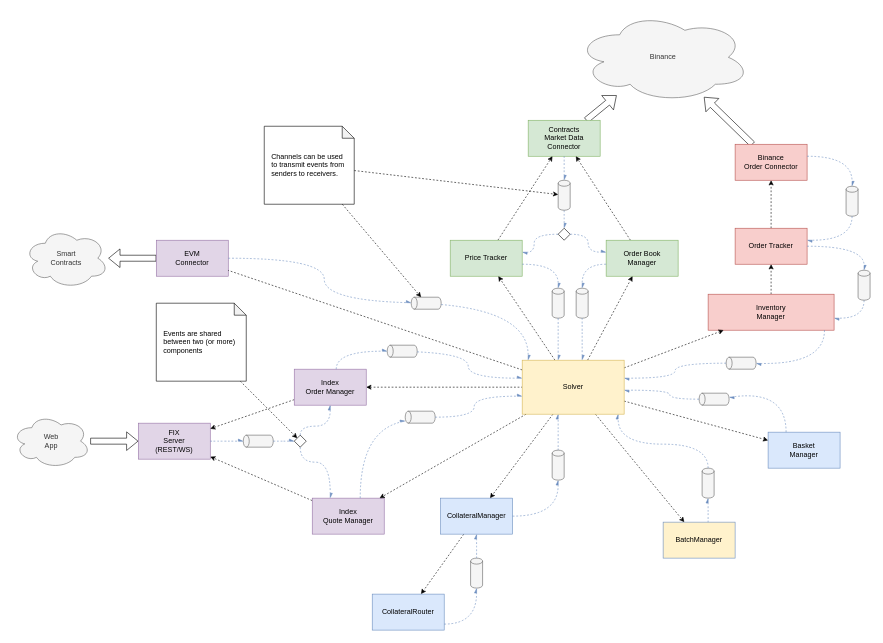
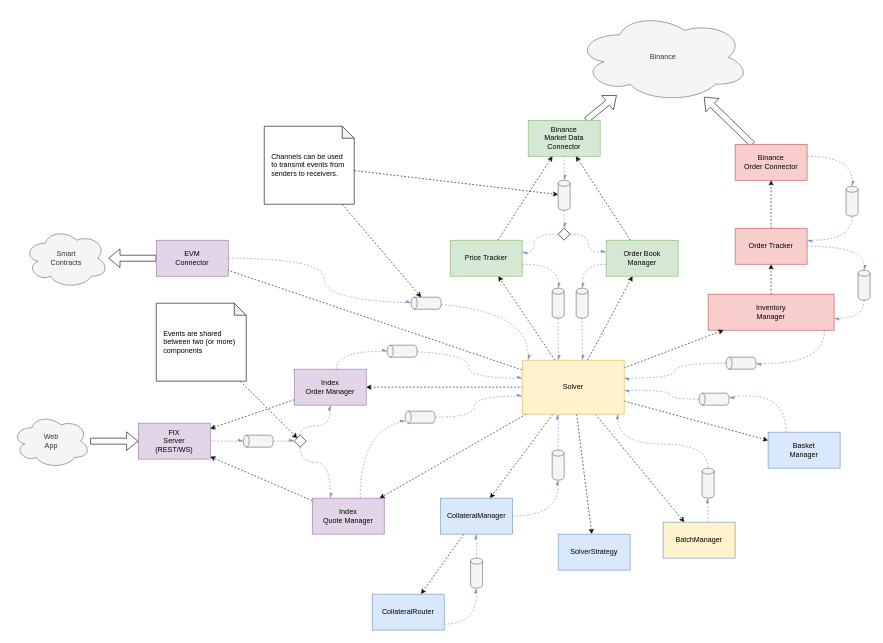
node "Contracts Market Data Connector": label "Contracts Market Data Connector" -> "Binance Market Data Connector"
edge "Solver" -> "SolverStrategy": added
node "SolverStrategy": added
